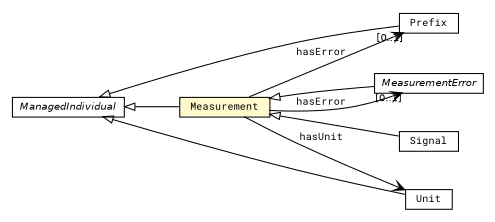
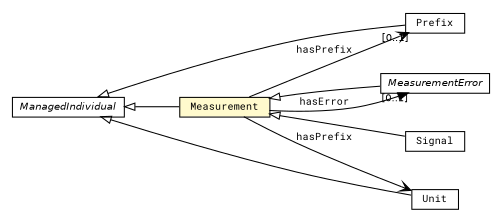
edge "Measurement" -> "Prefix": label "hasError" -> "hasPrefix"
edge "Measurement" -> "MeasurementError": arrowhead open -> normal
edge "Measurement" -> "Unit": label "hasUnit" -> "hasPrefix"
